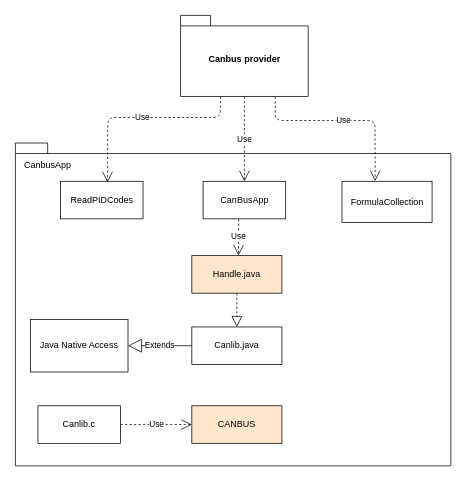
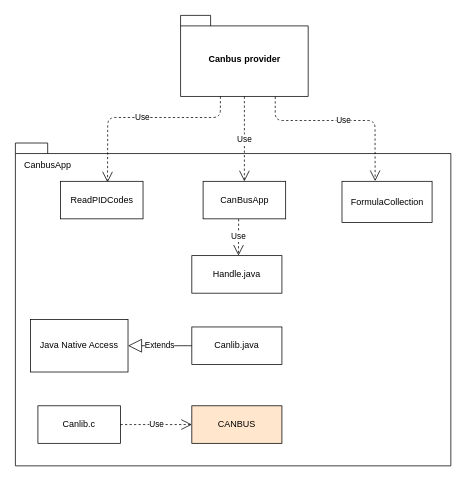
node "Handle.java": fillcolor #ffe6cc -> #ffffff
edge "Handle.java" -> "Canlib.java": removed
